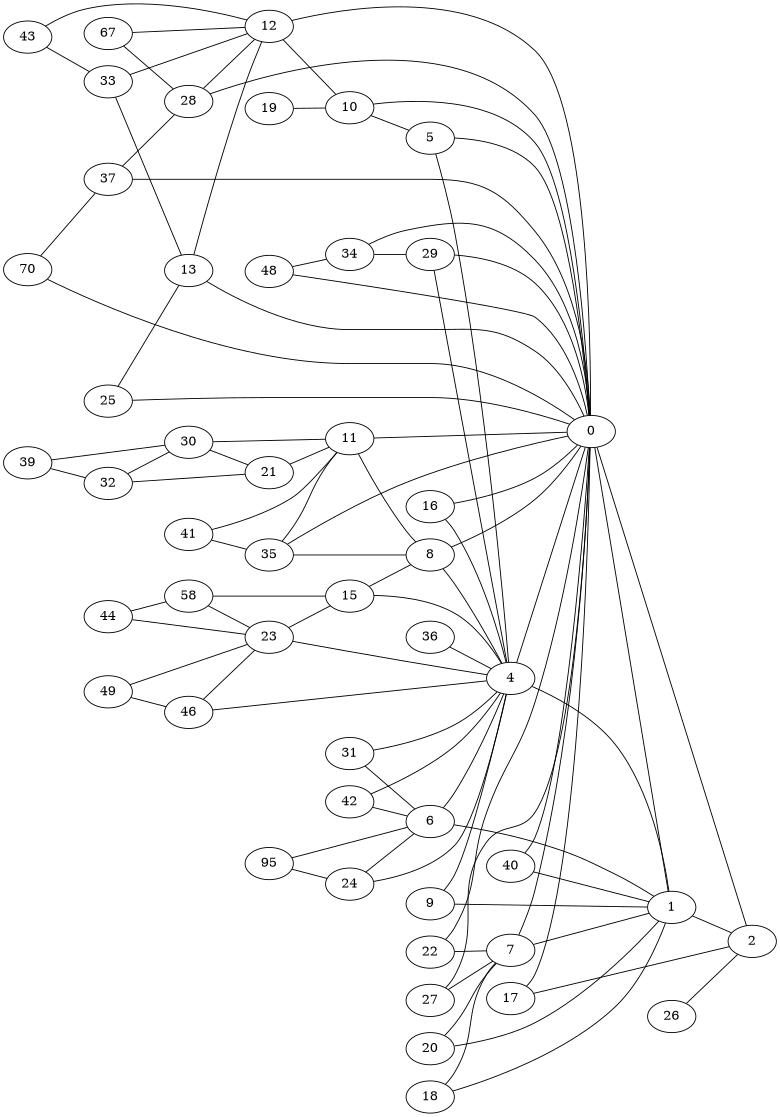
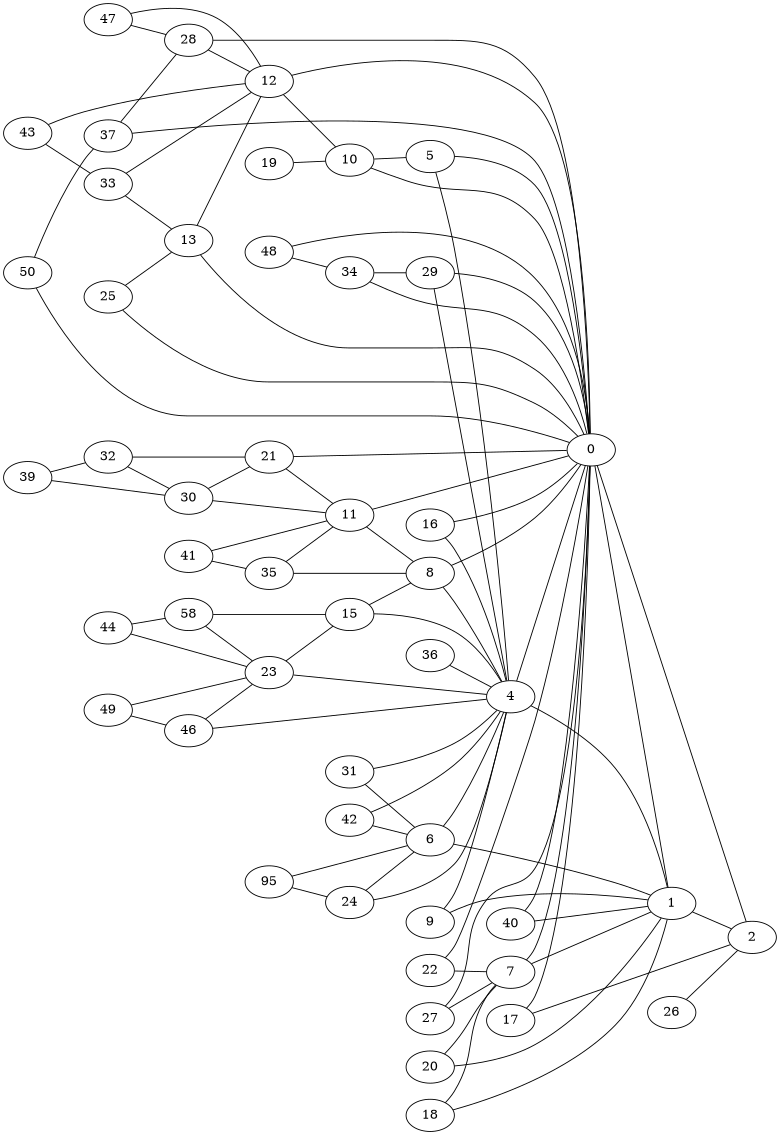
node "67": label "67" -> "47"
node "70": label "70" -> "50"
edge "0" -- "35": now "0" -- "21"
